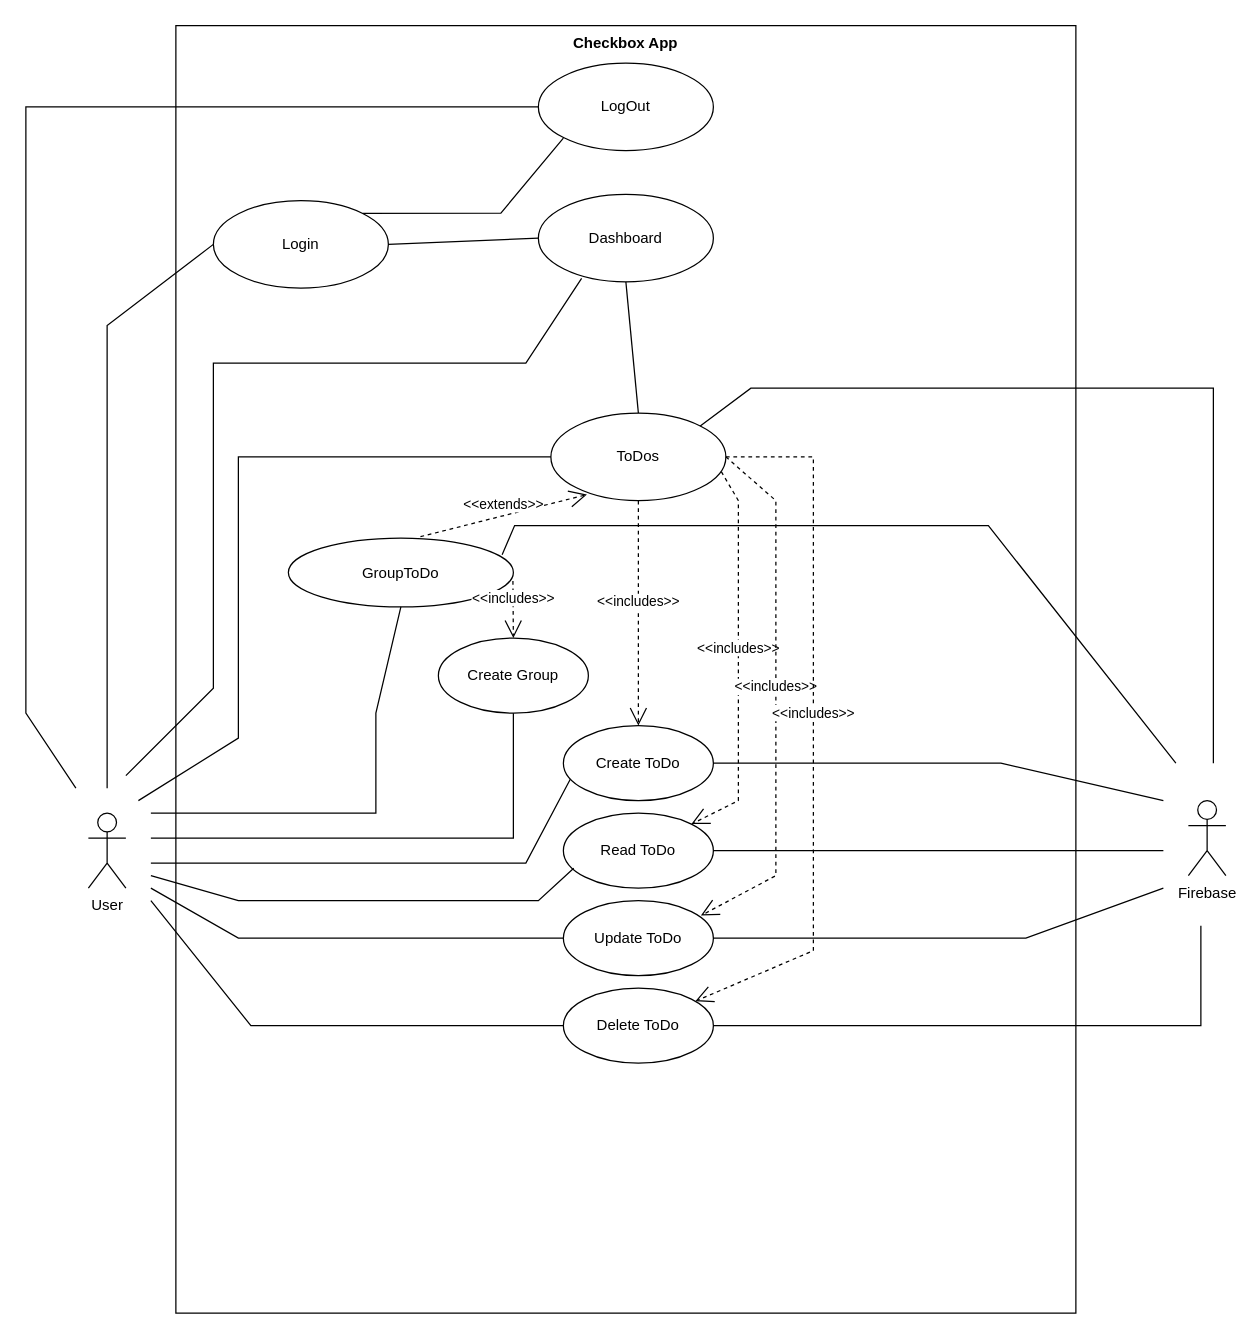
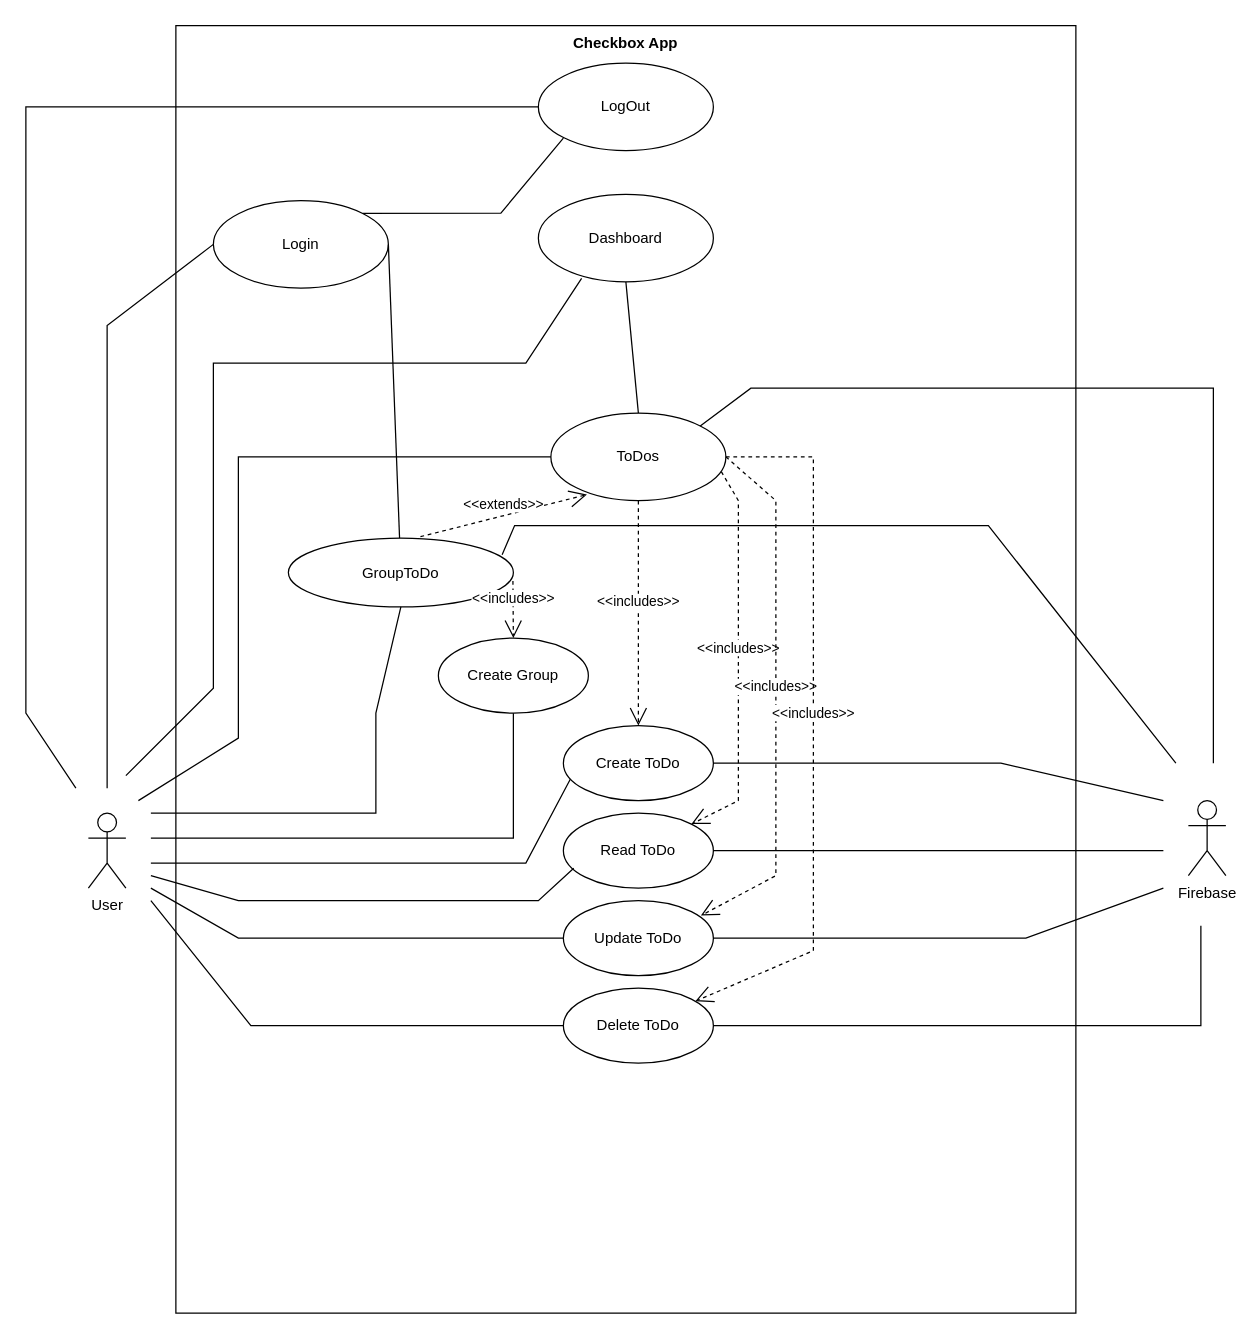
edge "Dashboard" -- "Login": now "GroupToDo" -- "Login"
